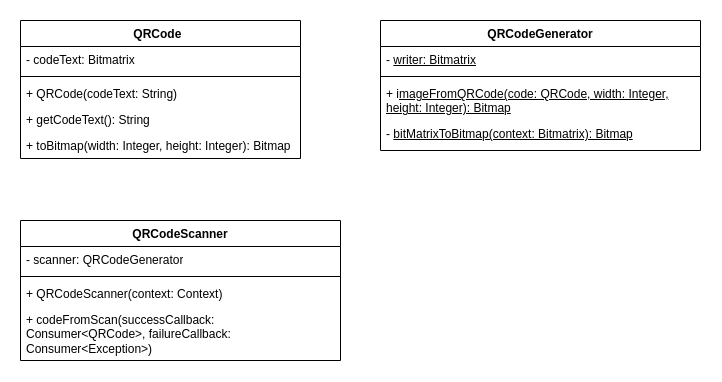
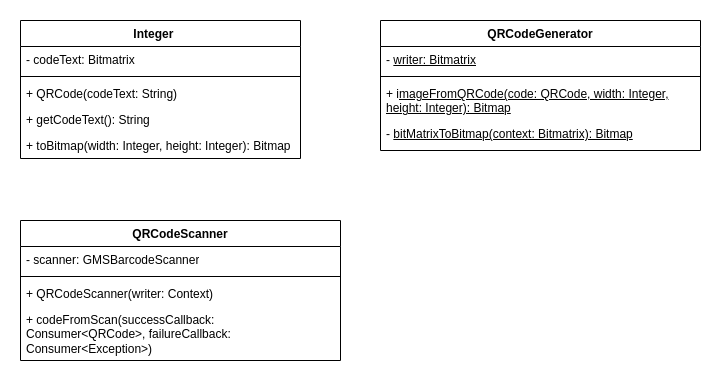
node "QRCode": label "QRCode" -> "Integer"
node "- scanner: QRCodeGenerator": label "- scanner: QRCodeGenerator" -> "- scanner: GMSBarcodeScanner"
node "+ QRCodeScanner(context: Context)": label "+ QRCodeScanner(context: Context)" -> "+ QRCodeScanner(writer: Context)"
